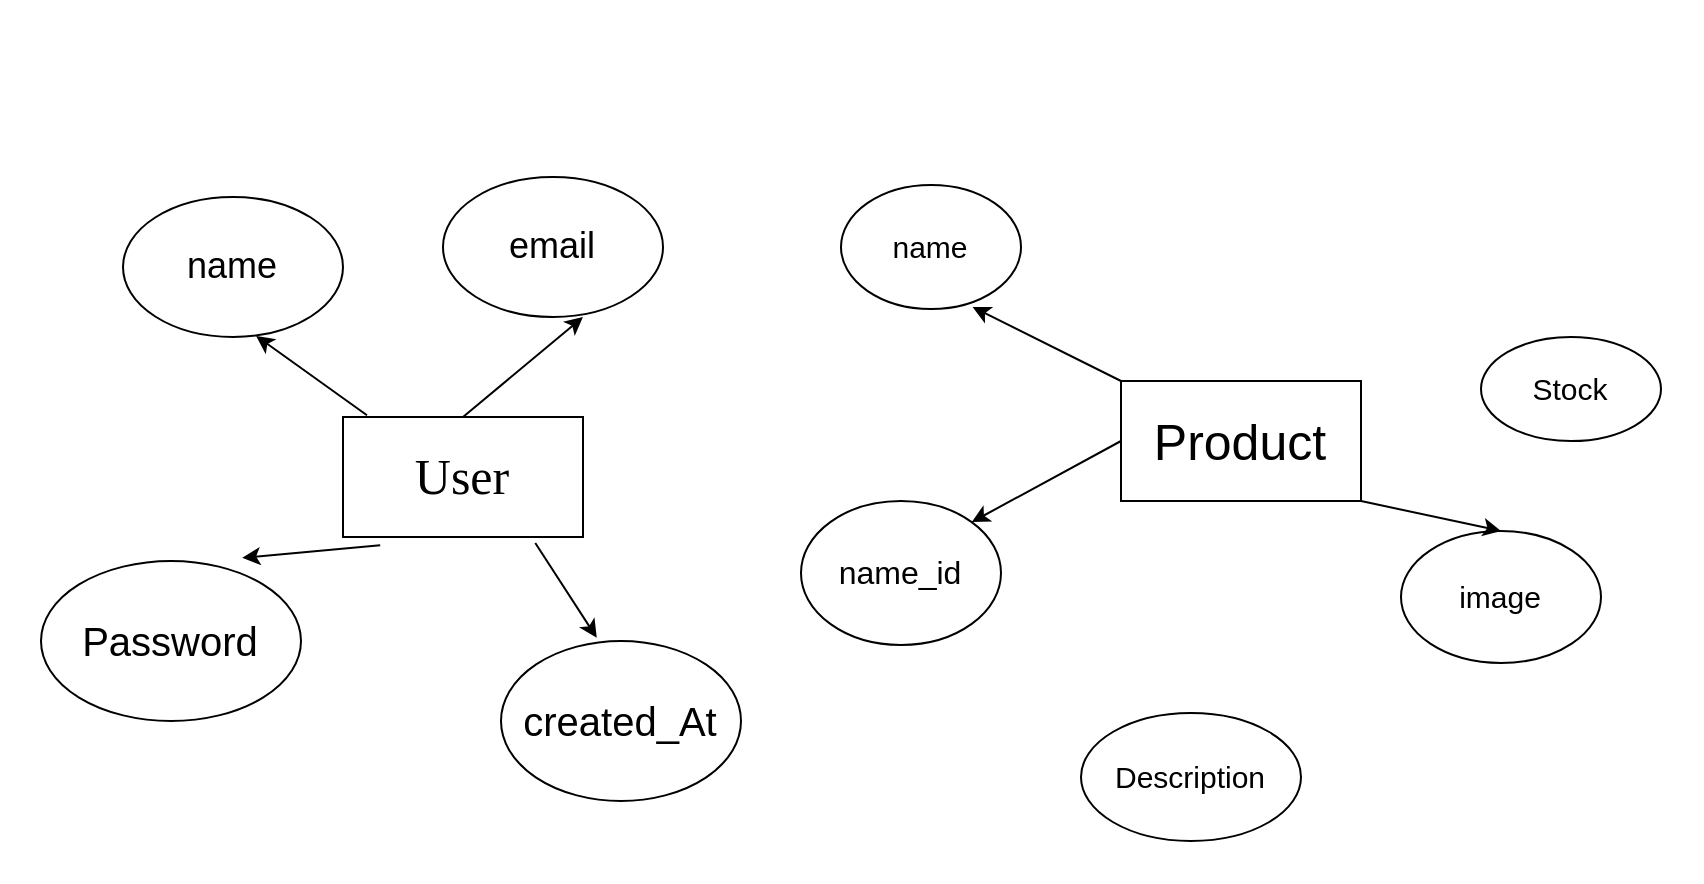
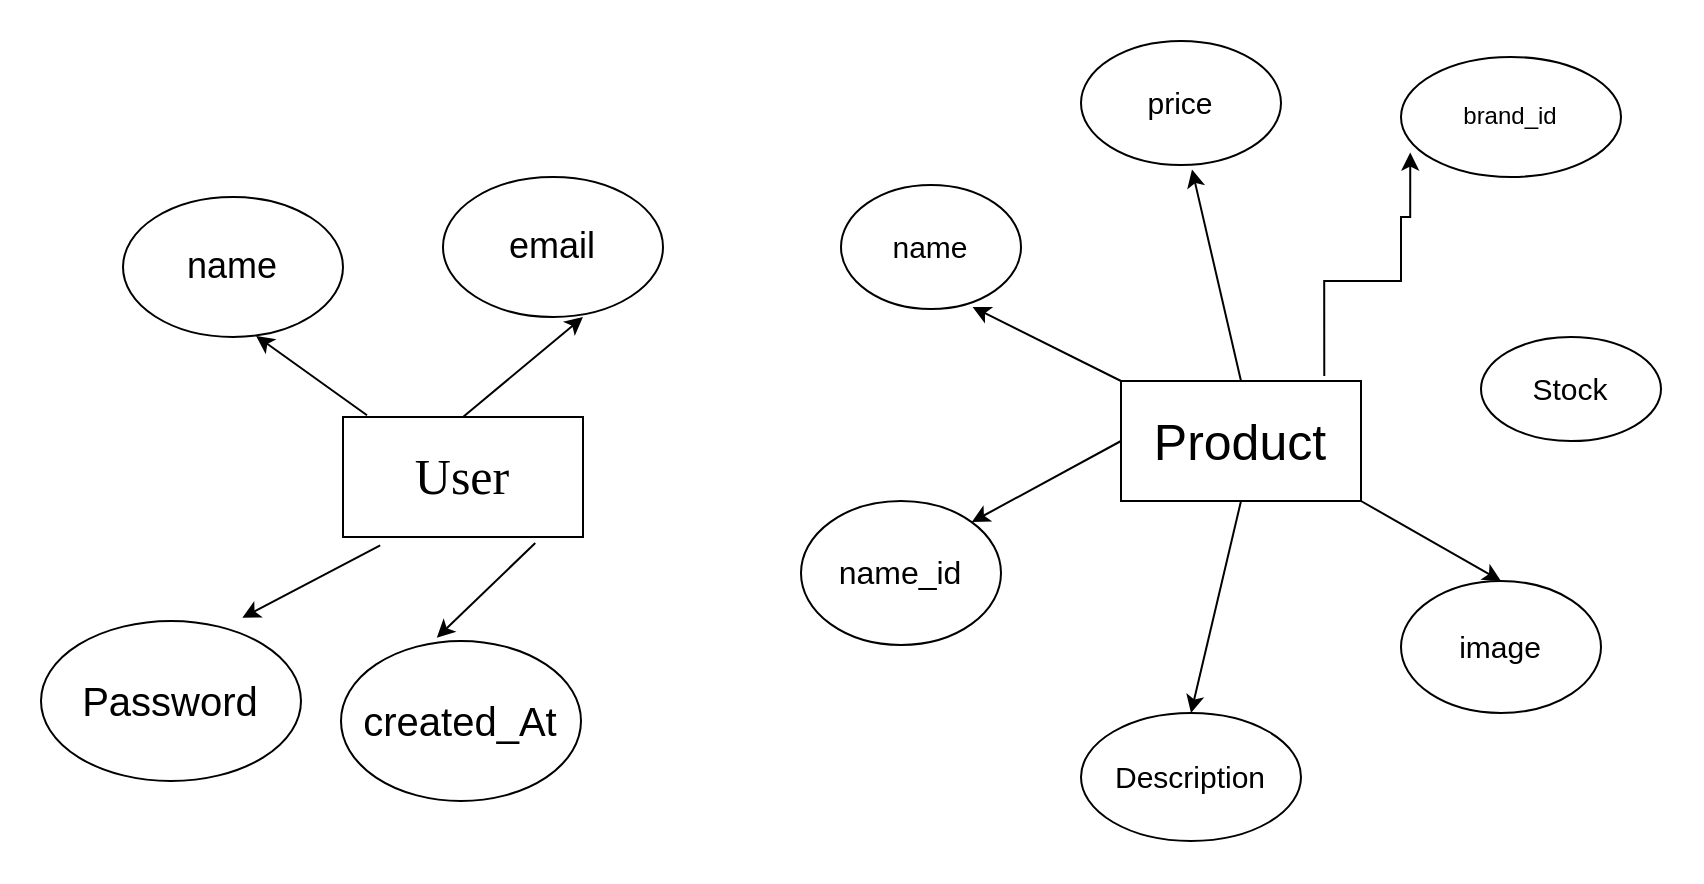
node "price": added
node "brand_id": added
edge "Product" -> "price": added
edge "Product" -> "brand_id": added
node "image": moved (1501, 597) -> (1501, 647)
edge "Product" -> "Description": added
node "Password": moved (171, 641) -> (171, 701)
node "created_At": moved (621, 721) -> (461, 721)
